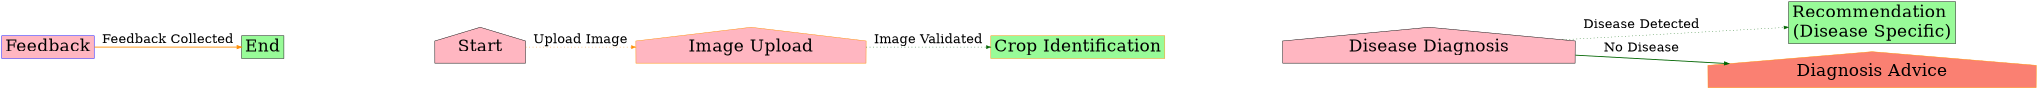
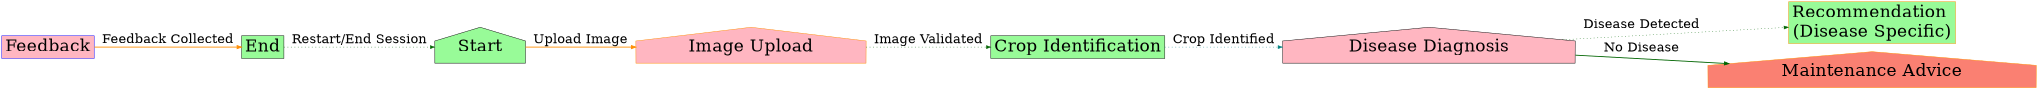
node "Recommendation (Disease Specific)": color black -> darkorange
edge "End" -> "Start": added, label "Restart/End Session"
node "Start": fillcolor lightpink -> palegreen
edge "Start" -> "Image Upload": style dotted -> bold
node "Crop Identification": color darkorange -> black
edge "Crop Identification" -> "Disease Diagnosis": added, label "Crop Identified"
node "Diagnosis Advice": label "Diagnosis Advice" -> "Maintenance Advice"
